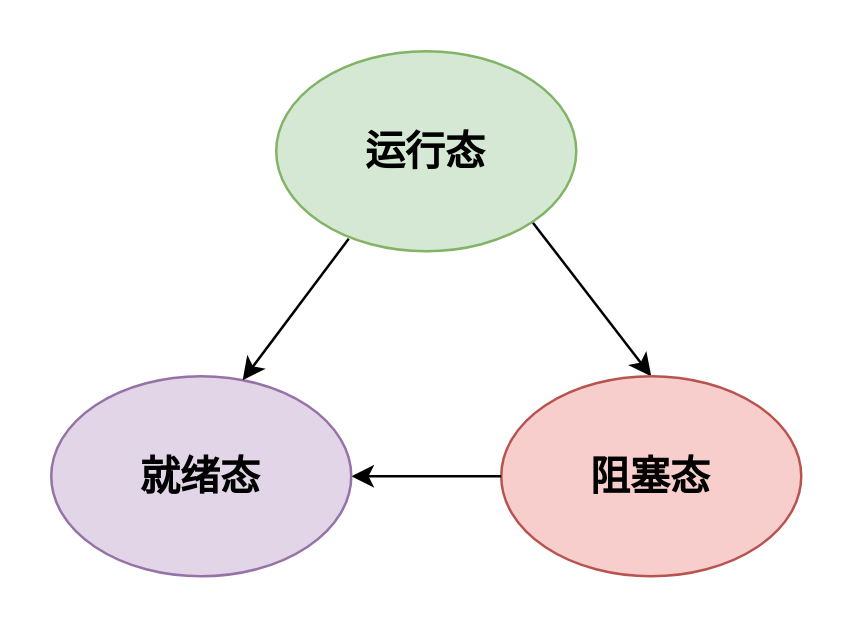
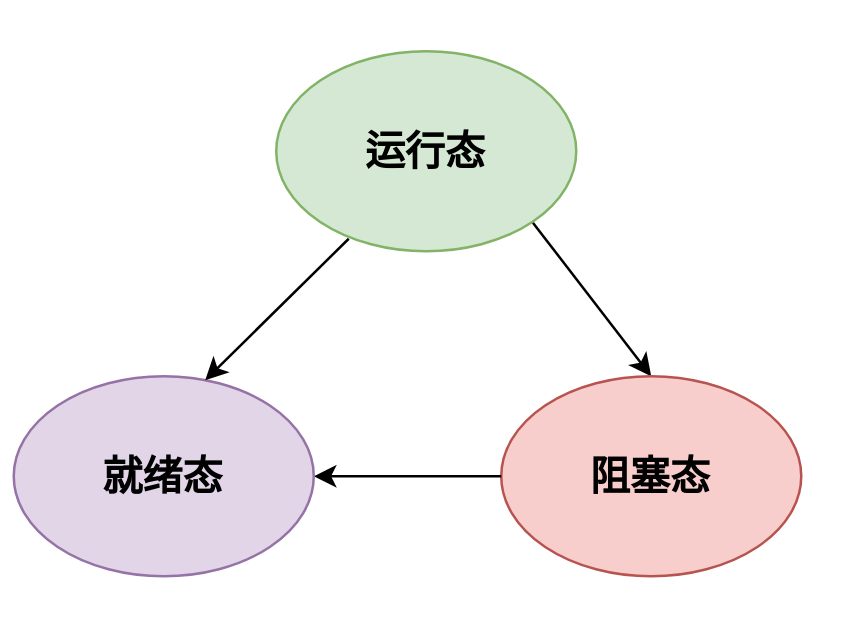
node "就绪态": moved (201, 476) -> (164, 476)
